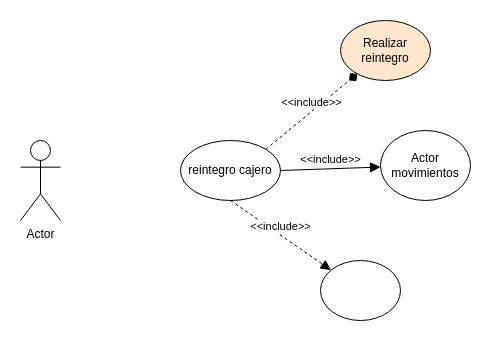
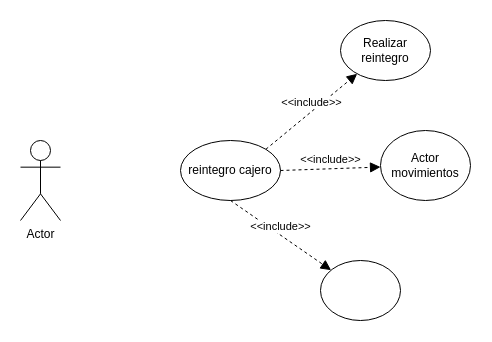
node "Realizar reintegro": fillcolor #ffe6cc -> #ffffff
edge "reintegro cajero" -> "Realizar reintegro": arrowhead diamond -> block
edge "reintegro cajero" -> "Actor movimientos": style solid -> dashed
